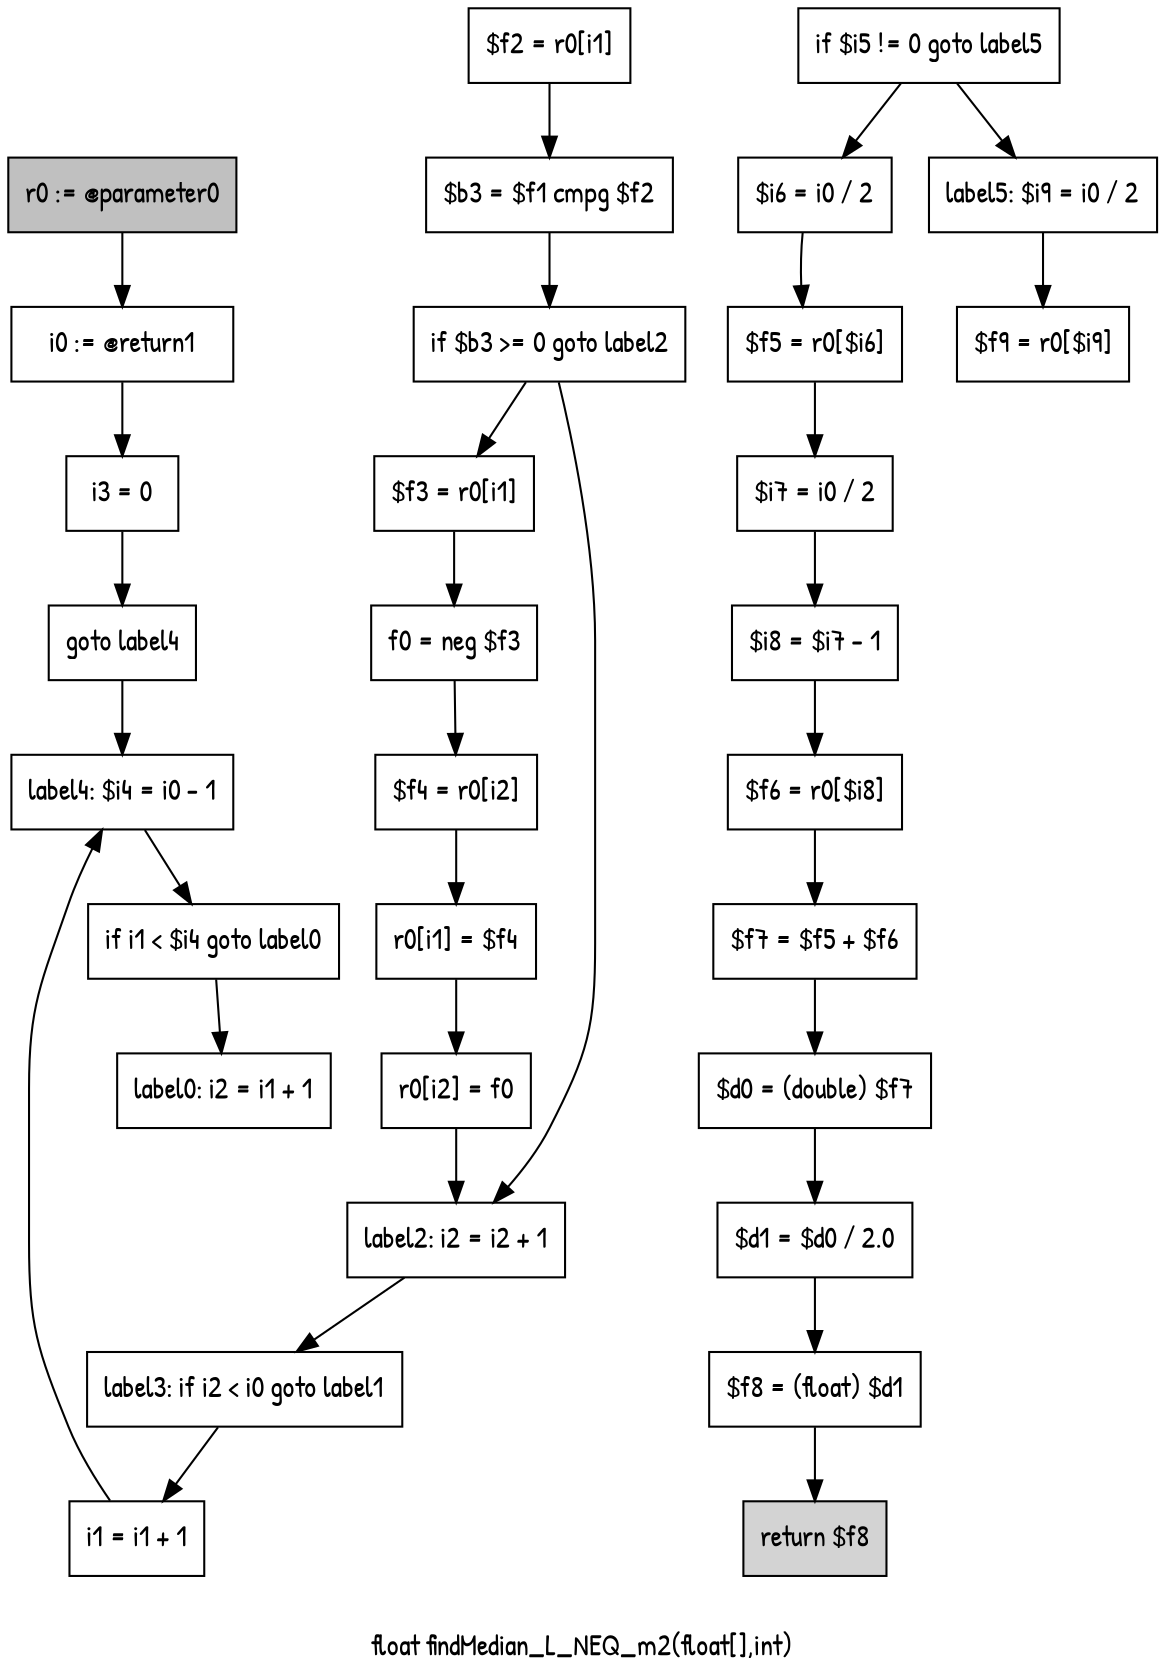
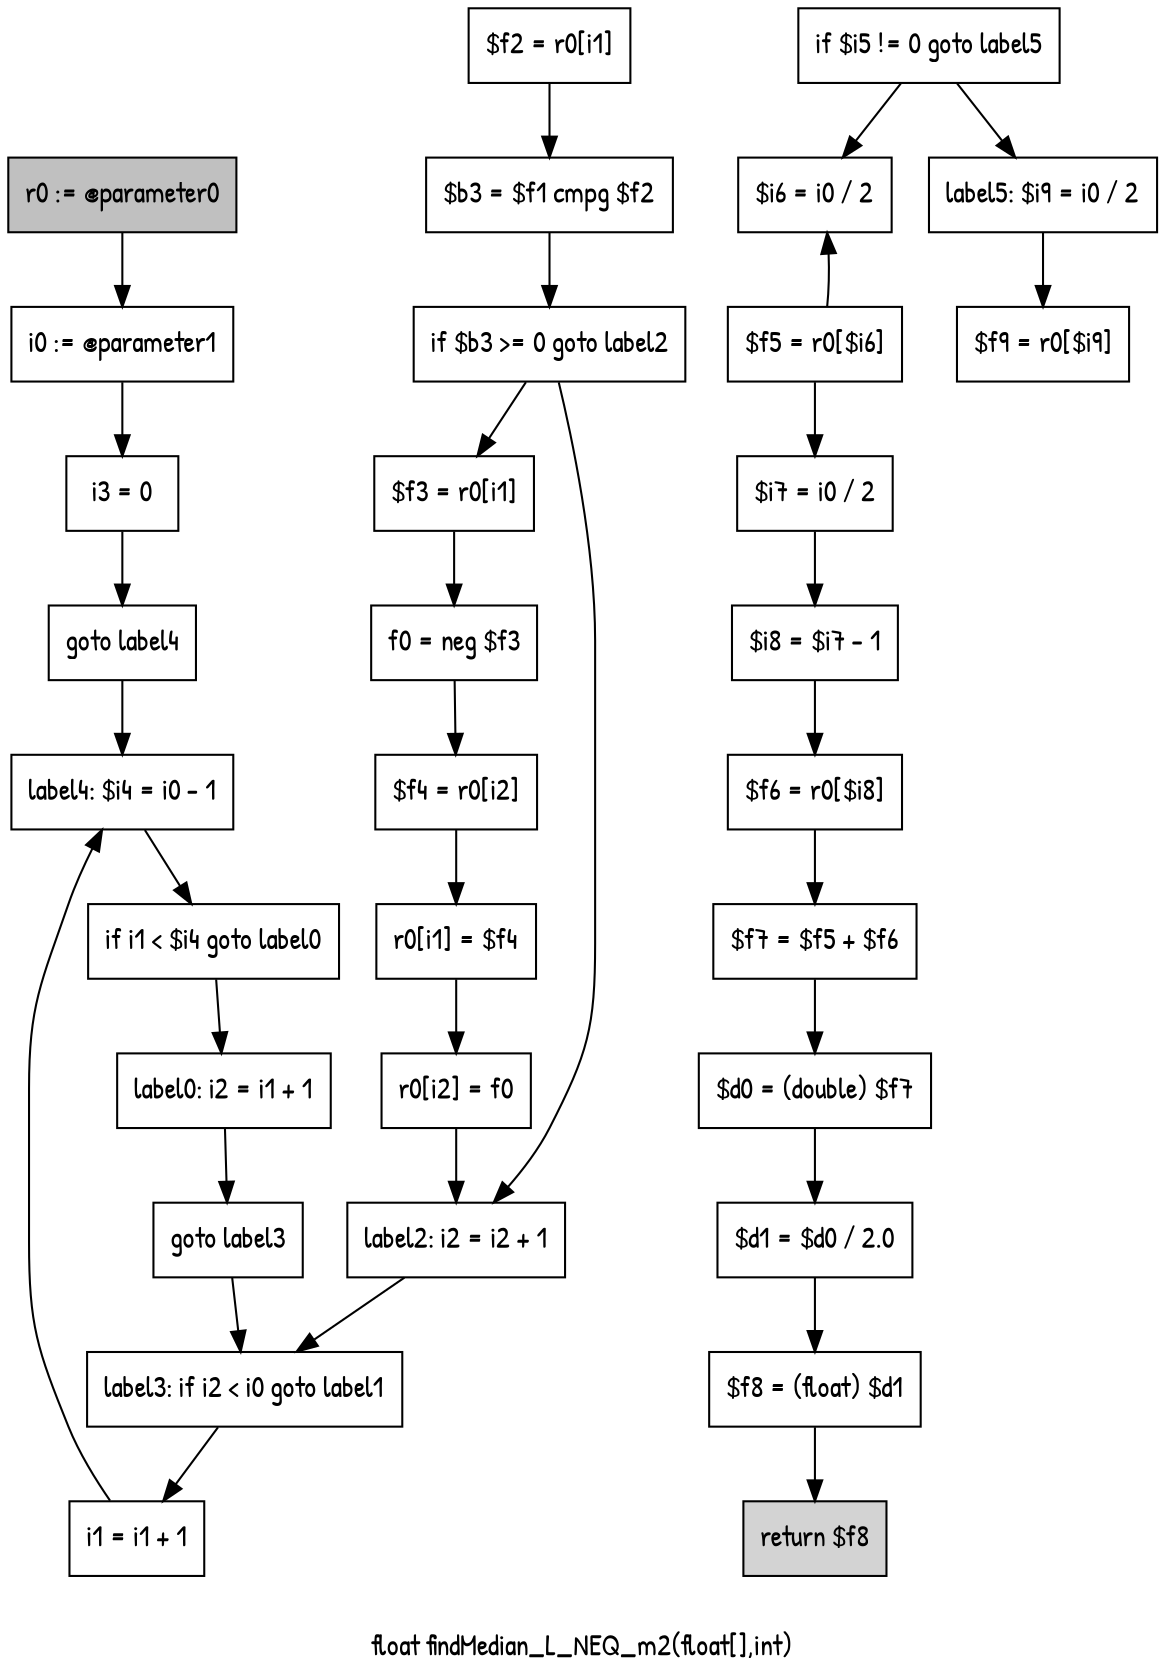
edge "$i6 = i0 / 2" -> "$f5 = r0[$i6]": reversed
node "i0 := @return1": label "i0 := @return1" -> "i0 := @parameter1"
node "goto label3": added
